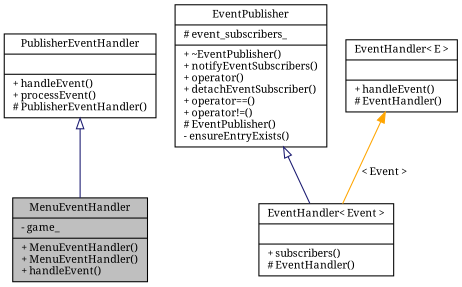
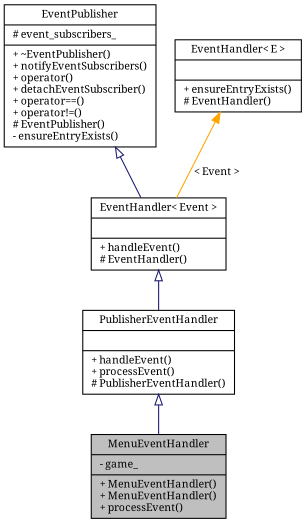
node "EventHandler< E >": text "+ handleEvent()" -> "+ ensureEntryExists()"
node "EventHandler< Event >": text "+ subscribers()" -> "+ handleEvent()"
node "MenuEventHandler": text "+ handleEvent()" -> "+ processEvent()"
edge "PublisherEventHandler" -> "EventHandler< Event >": added
